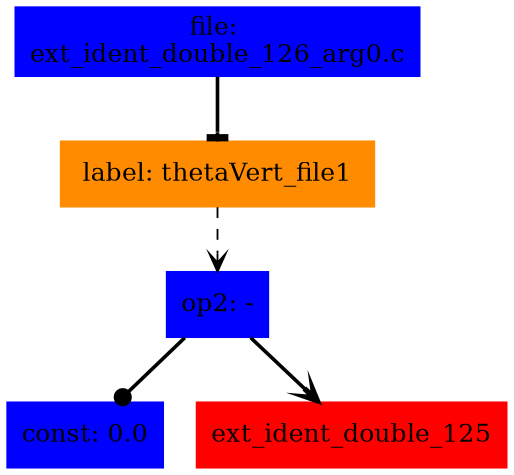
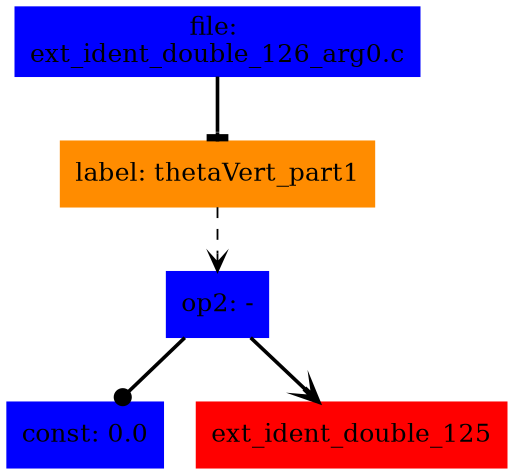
node "label: thetaVert_file1": label "label: thetaVert_file1" -> "label: thetaVert_part1"
